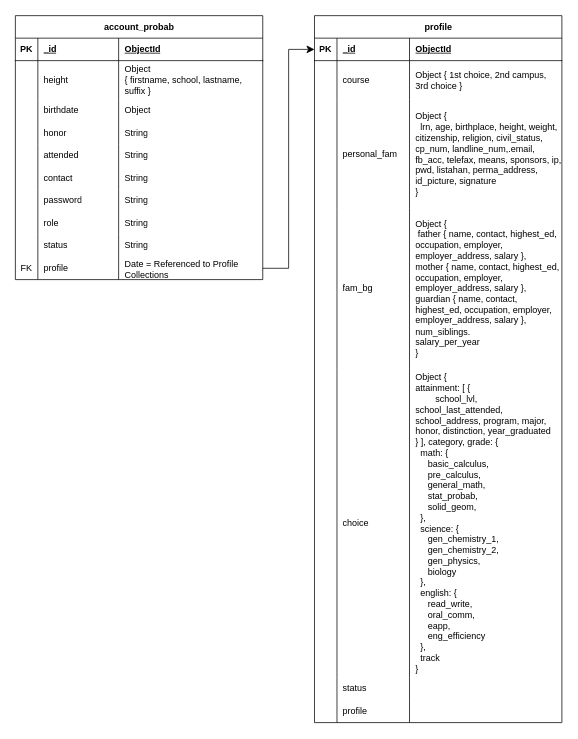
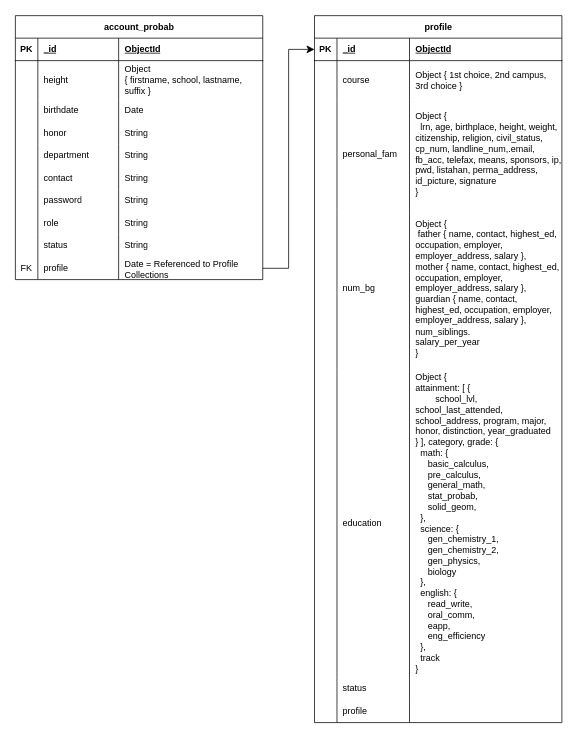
node "Object": label "Object" -> "Date"
node "attended": label "attended" -> "department"
node "fam_bg": label "fam_bg" -> "num_bg"
node "choice": label "choice" -> "education"
